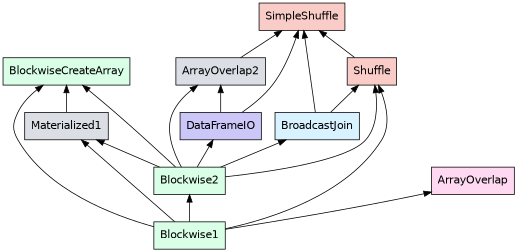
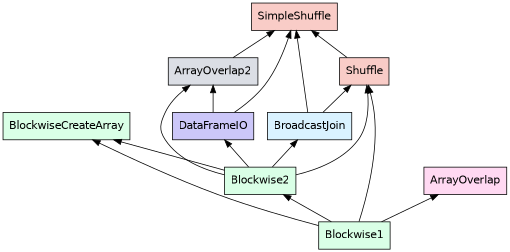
node "Materialized1": removed
